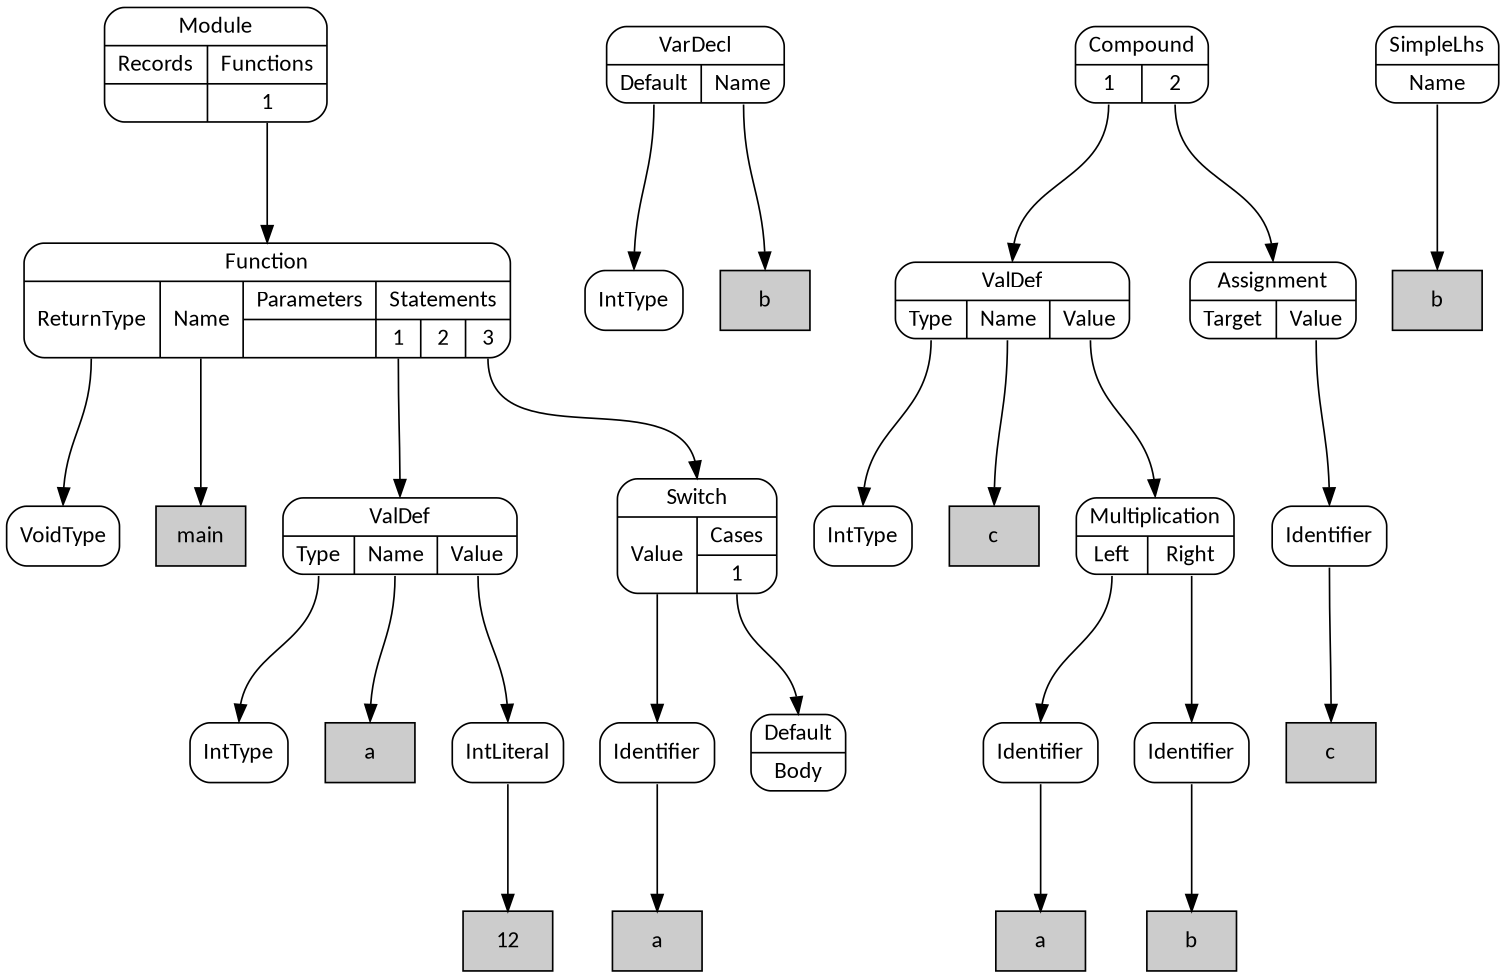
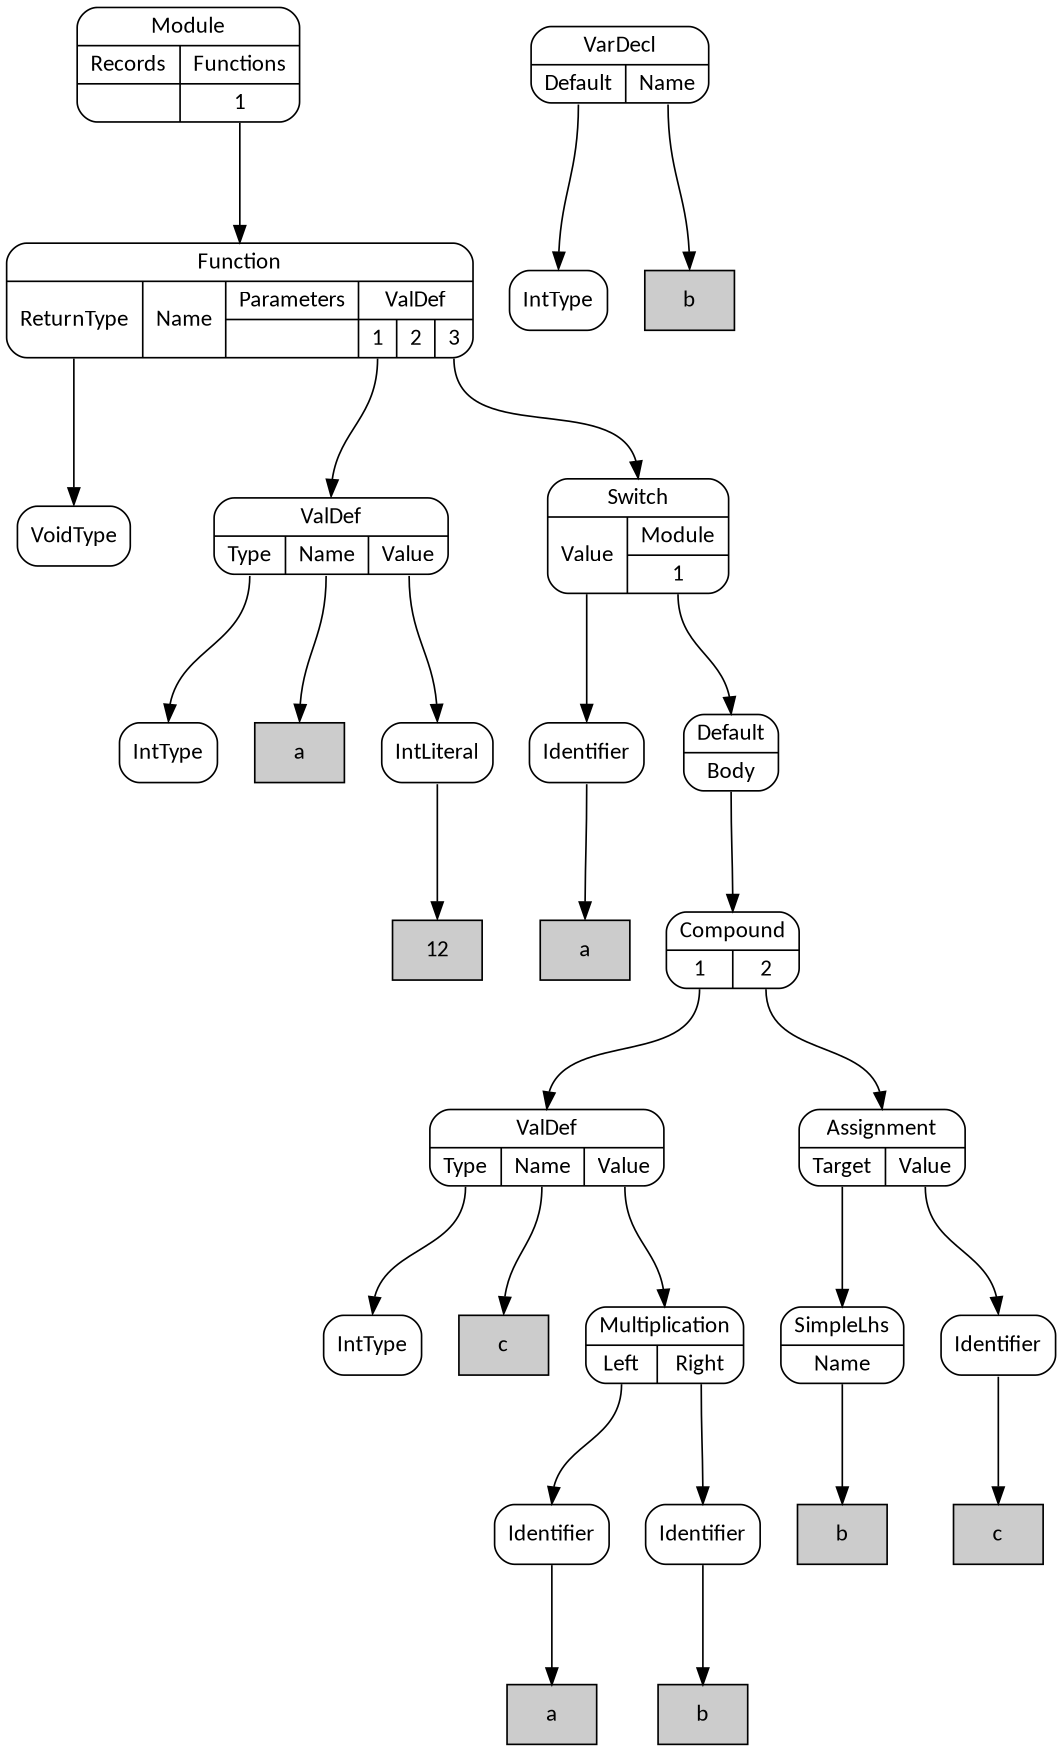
node "Function": text "Statements" -> "ValDef"
node "Switch": text "Cases" -> "Module"
node "main": removed
edge "Default" -> "Compound": added
edge "Assignment" -> "SimpleLhs": added
